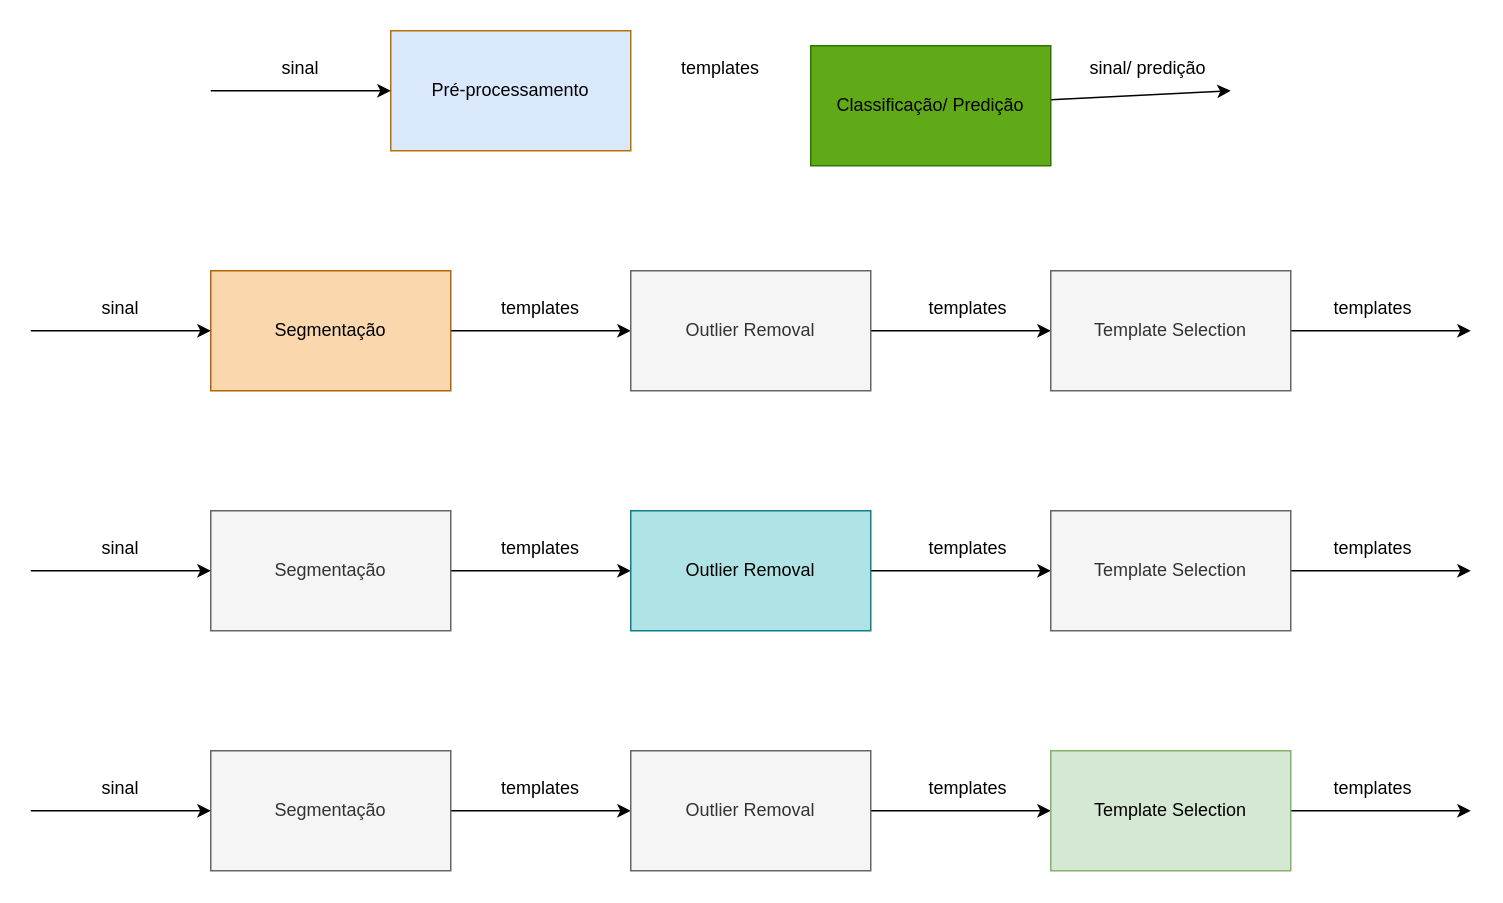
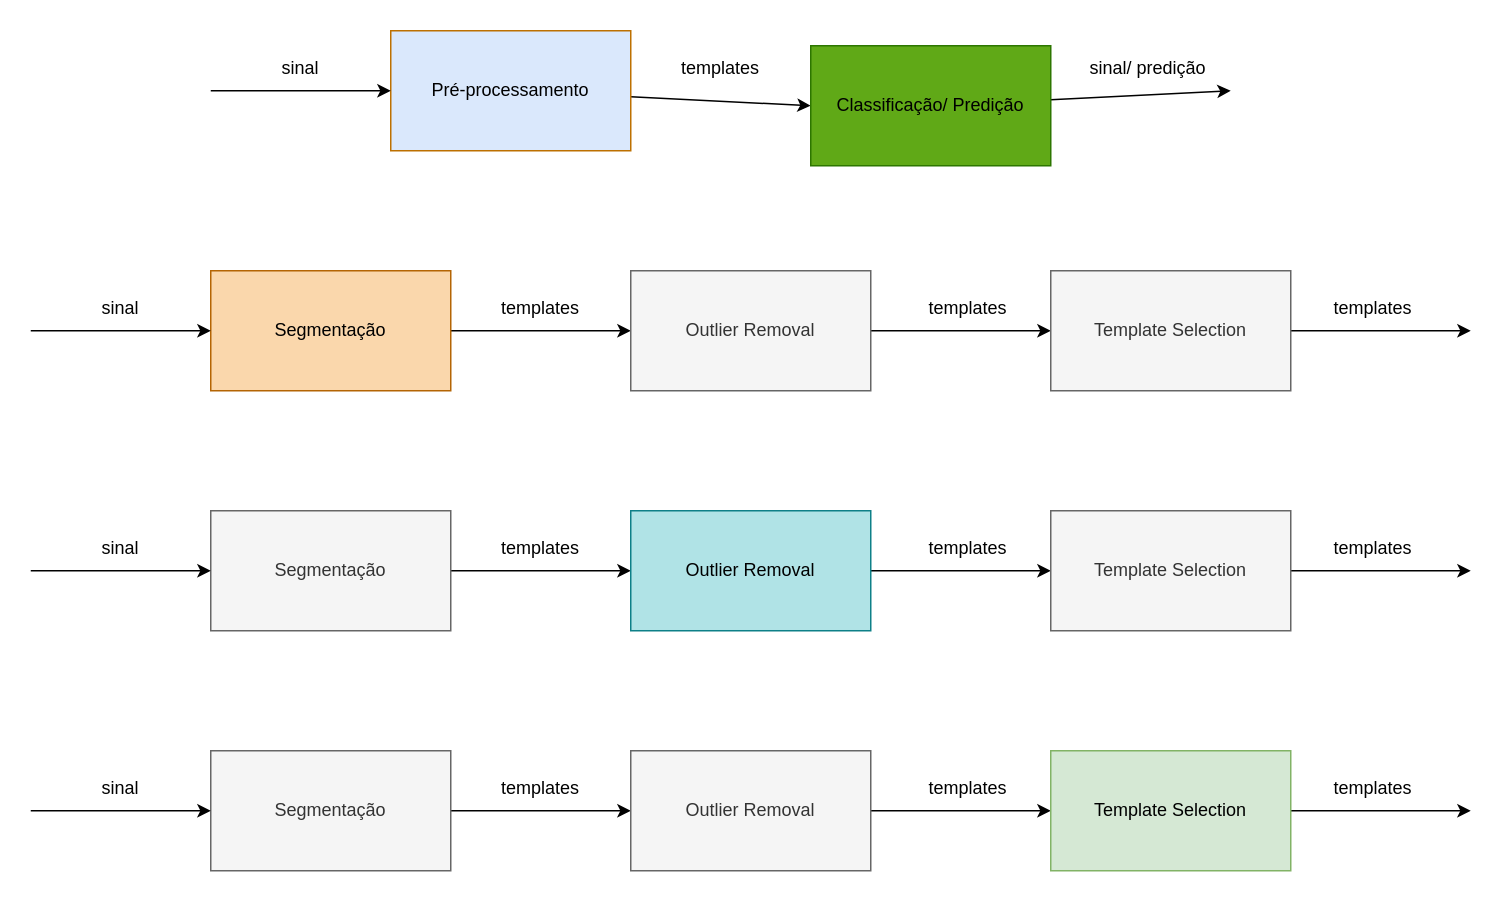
edge "Pré-processamento" -> "Classificação/ Predição": added
